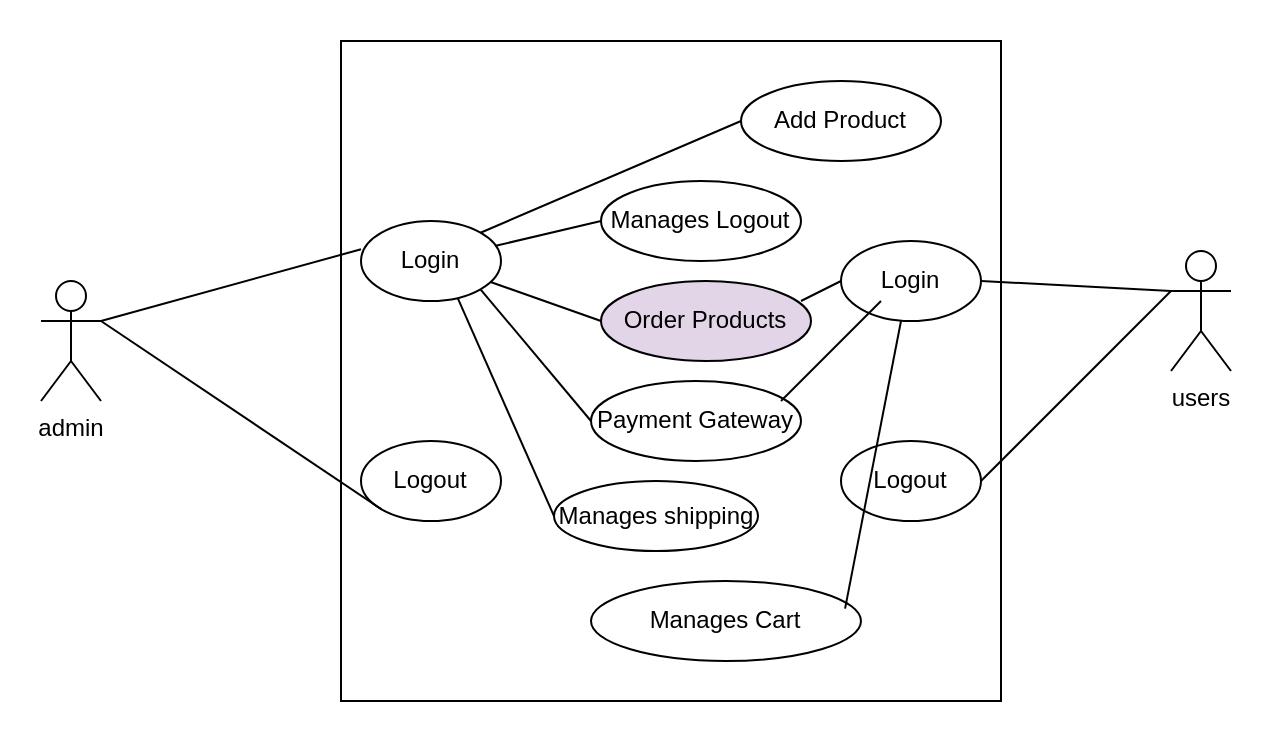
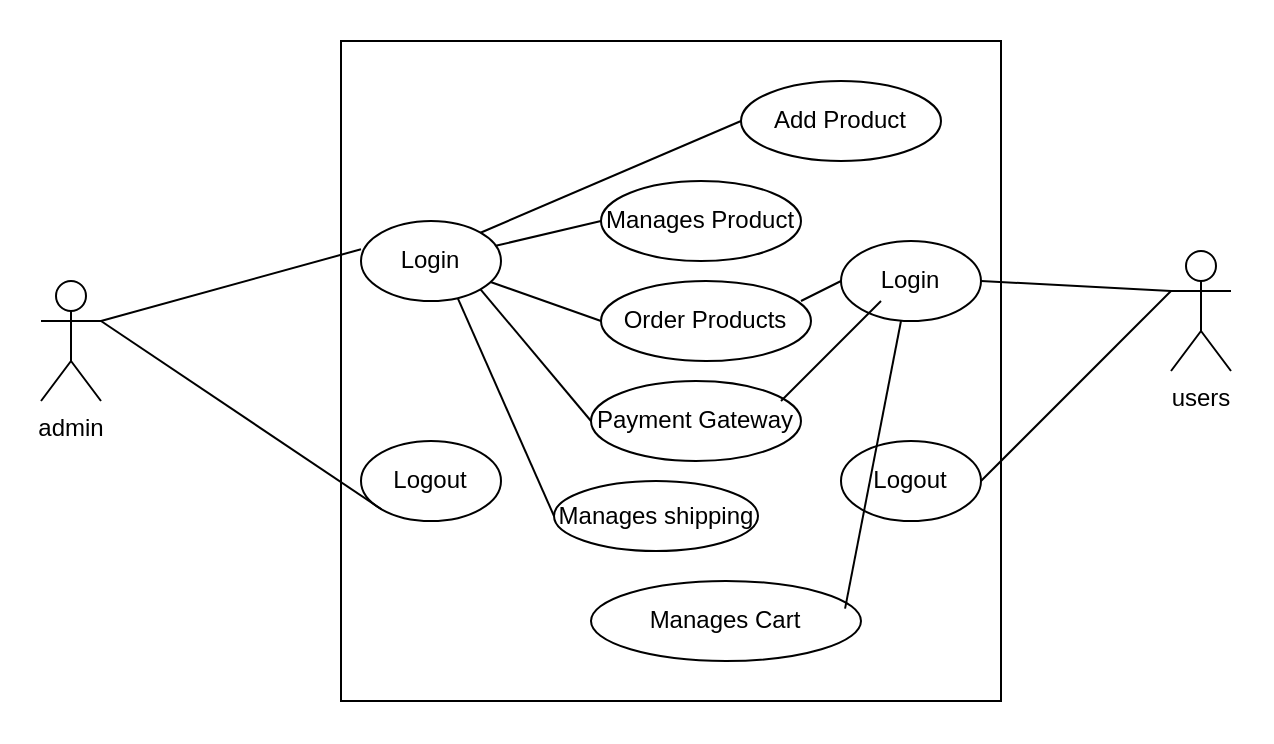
node "Manages Logout": label "Manages Logout" -> "Manages Product"
node "Order Products": fillcolor #e1d5e7 -> #ffffff
